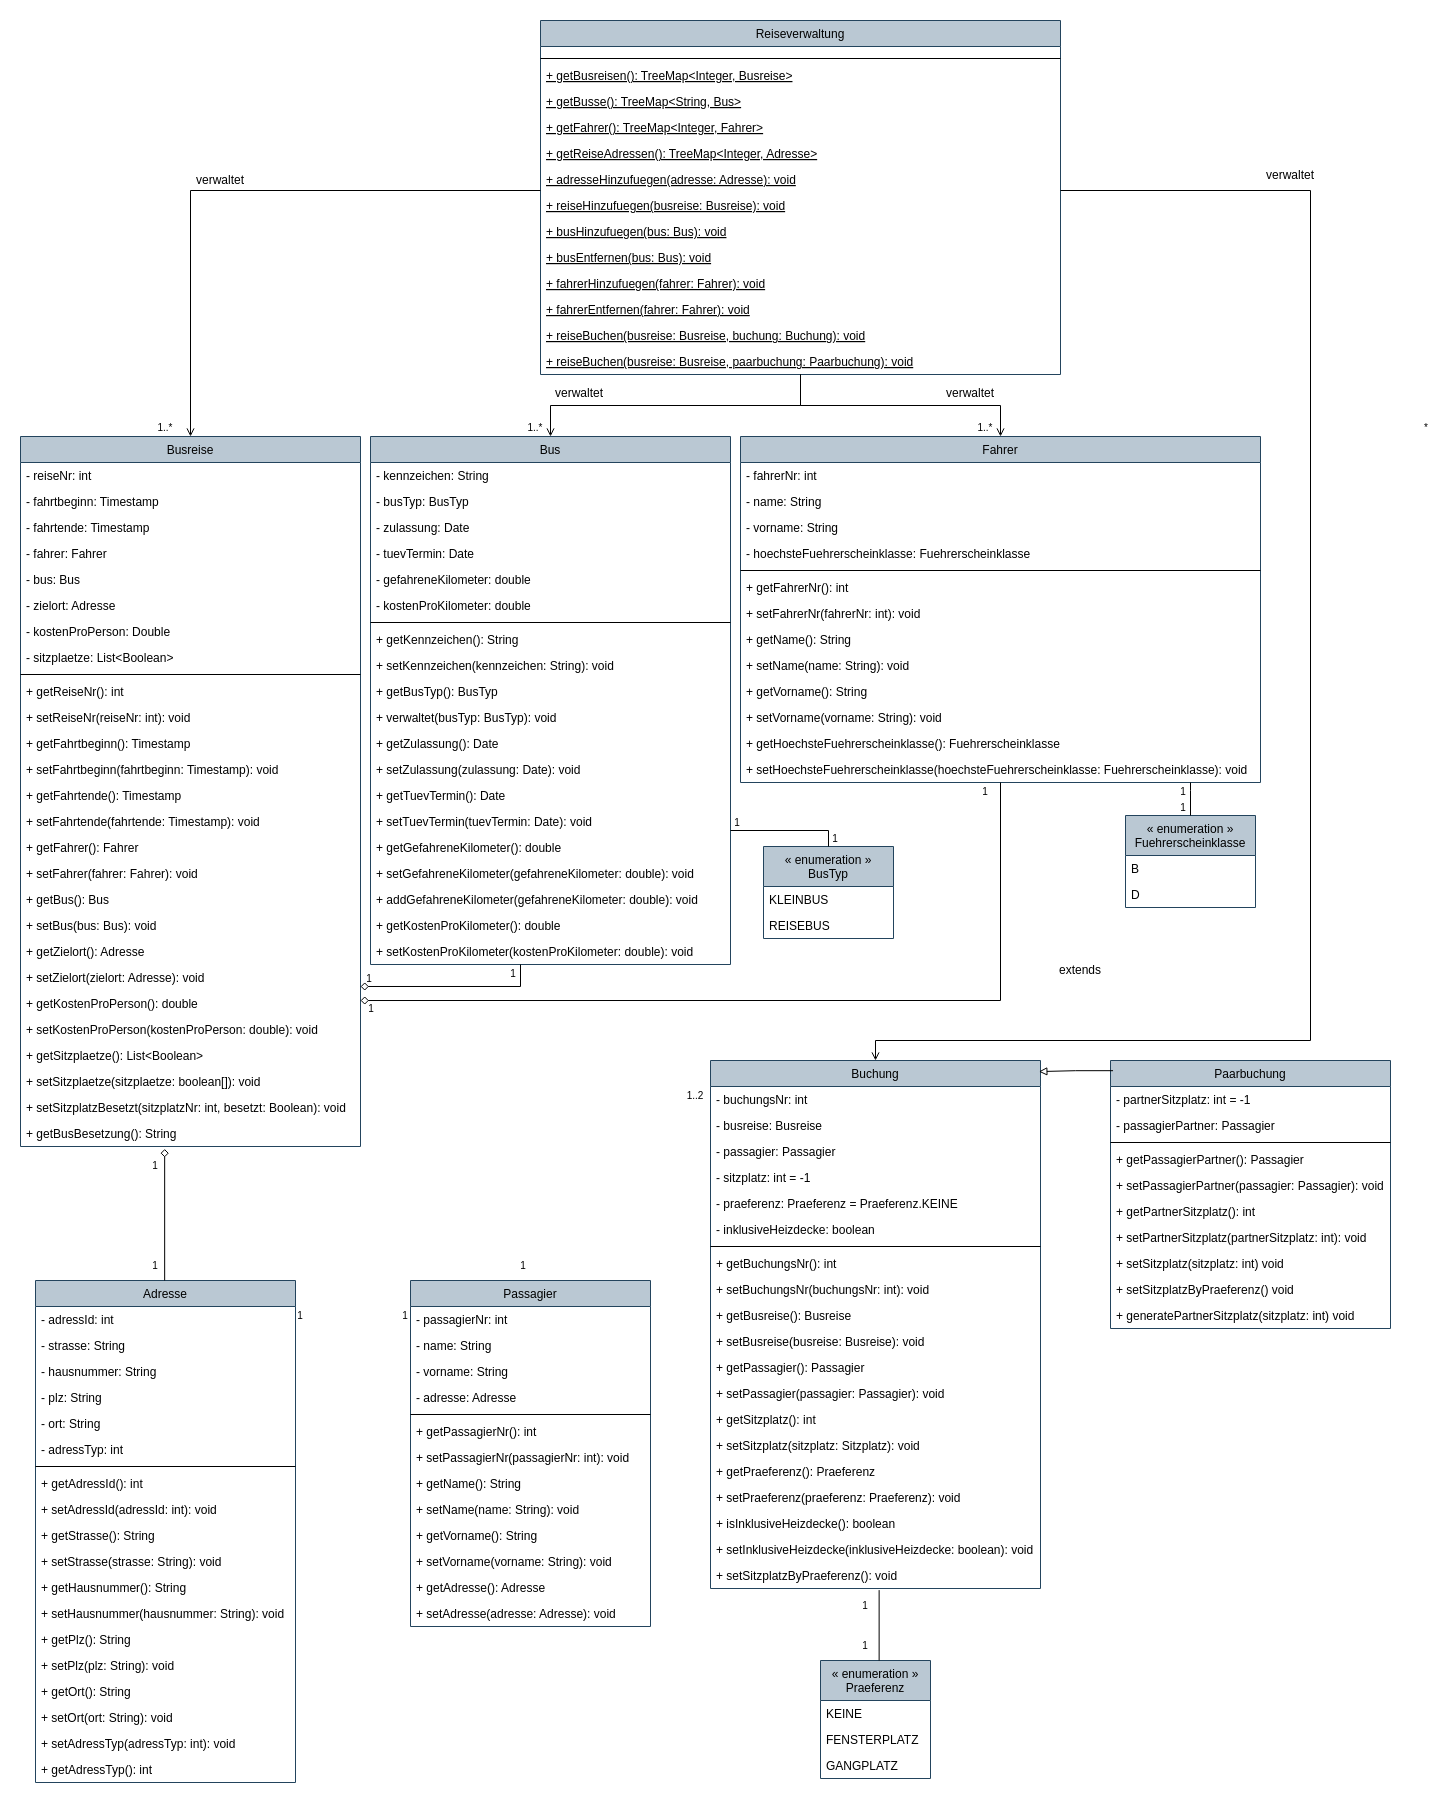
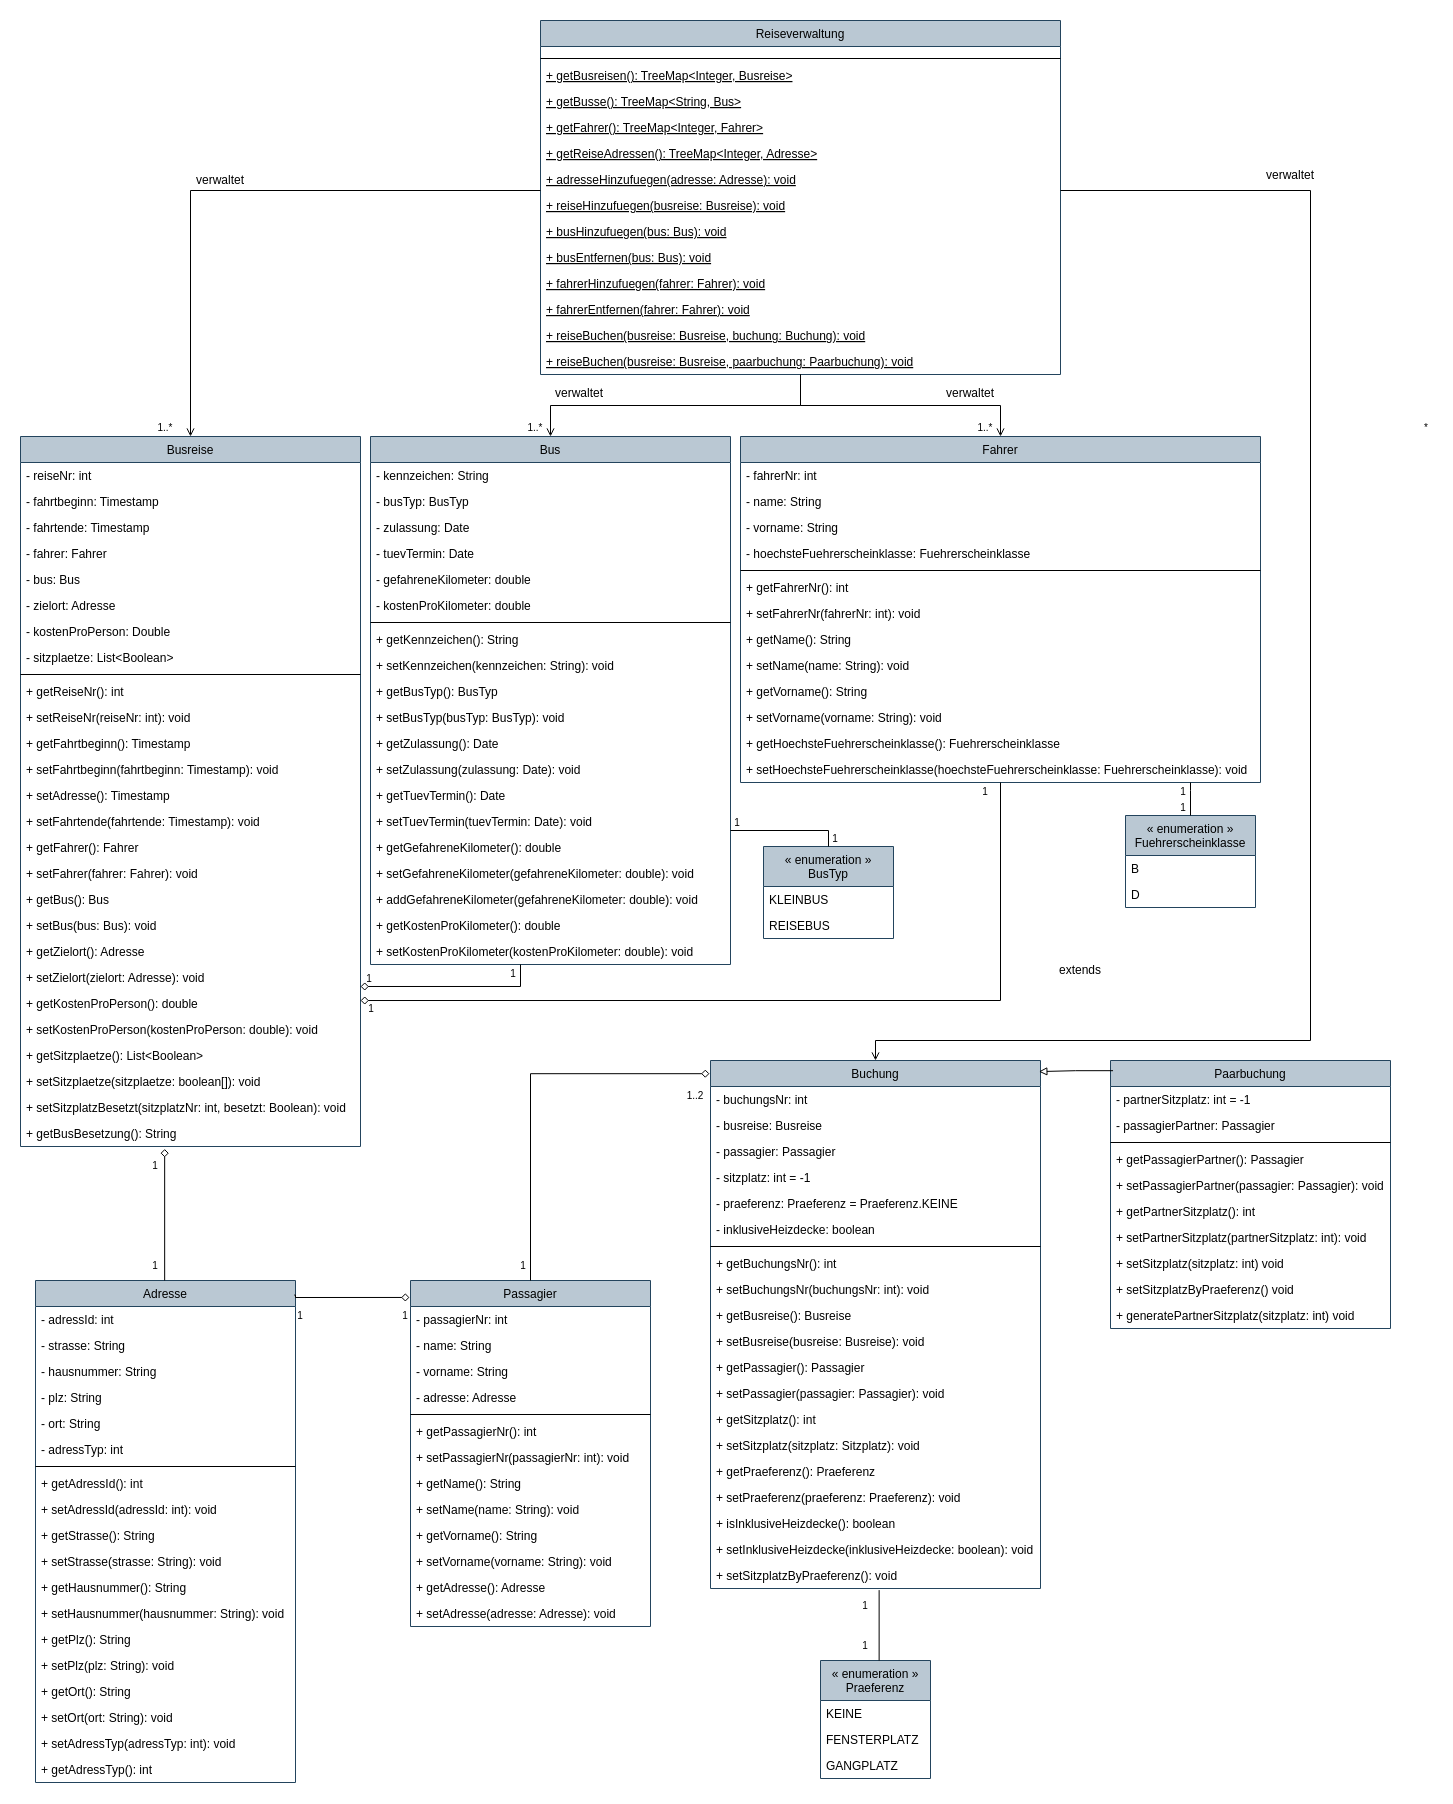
node "+ verwaltet(busTyp: BusTyp): void": label "+ verwaltet(busTyp: BusTyp): void" -> "+ setBusTyp(busTyp: BusTyp): void"
node "+ getFahrtende(): Timestamp": label "+ getFahrtende(): Timestamp" -> "+ setAdresse(): Timestamp"
edge "Passagier" -> "Buchung": added
edge "Adresse" -> "Passagier": added
